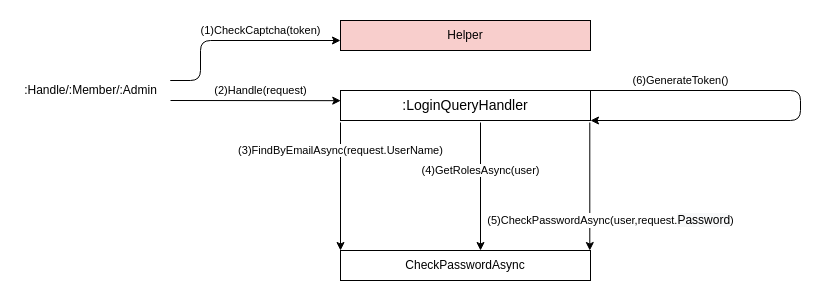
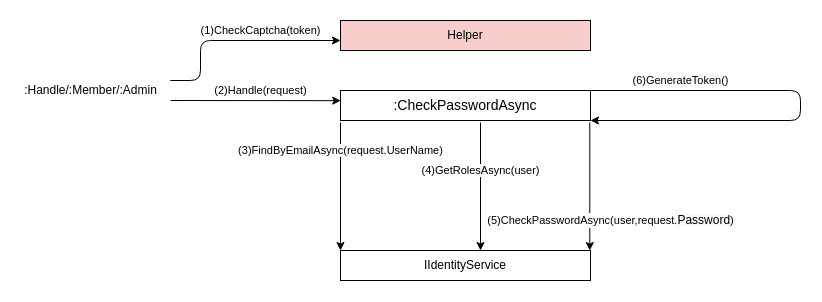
node ":LoginQueryHandler": label ":LoginQueryHandler" -> ":CheckPasswordAsync"
node "CheckPasswordAsync": label "CheckPasswordAsync" -> "IIdentityService"
